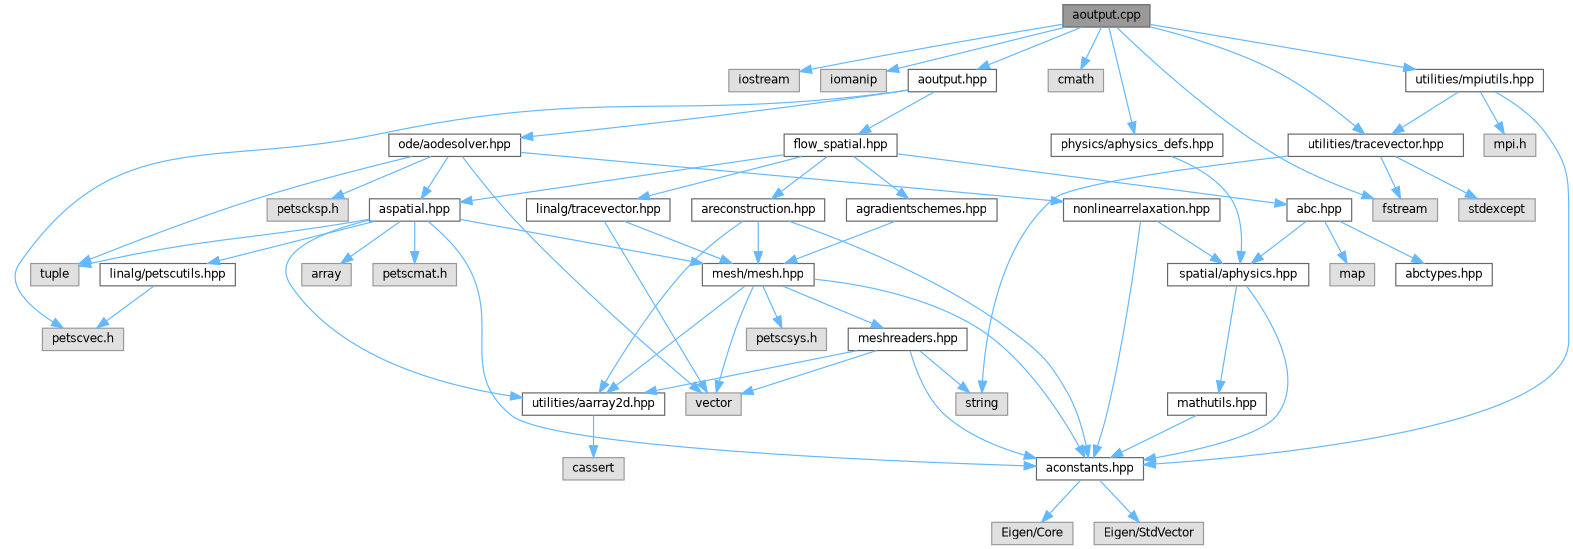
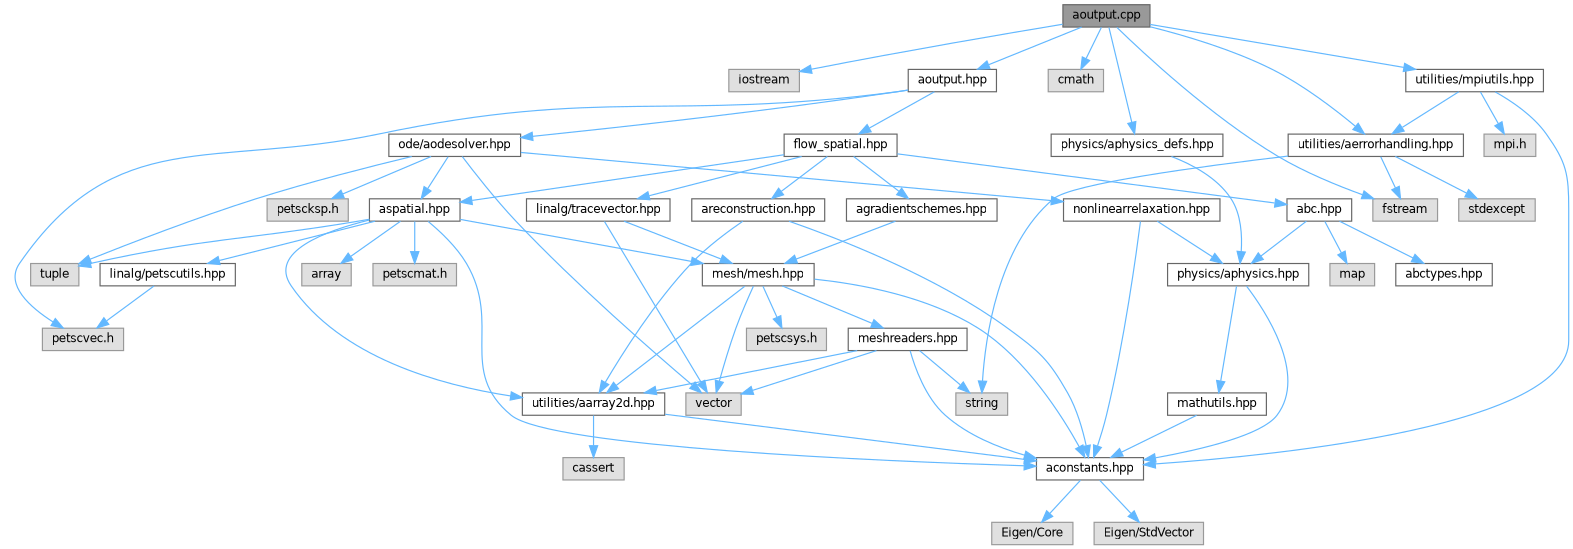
node "iomanip": removed
node "utilities/tracevector.hpp": label "utilities/tracevector.hpp" -> "utilities/aerrorhandling.hpp"
edge "areconstruction.hpp" -> "mesh/mesh.hpp": removed
node "spatial/aphysics.hpp": label "spatial/aphysics.hpp" -> "physics/aphysics.hpp"
edge "utilities/aarray2d.hpp" -> "aconstants.hpp": added
